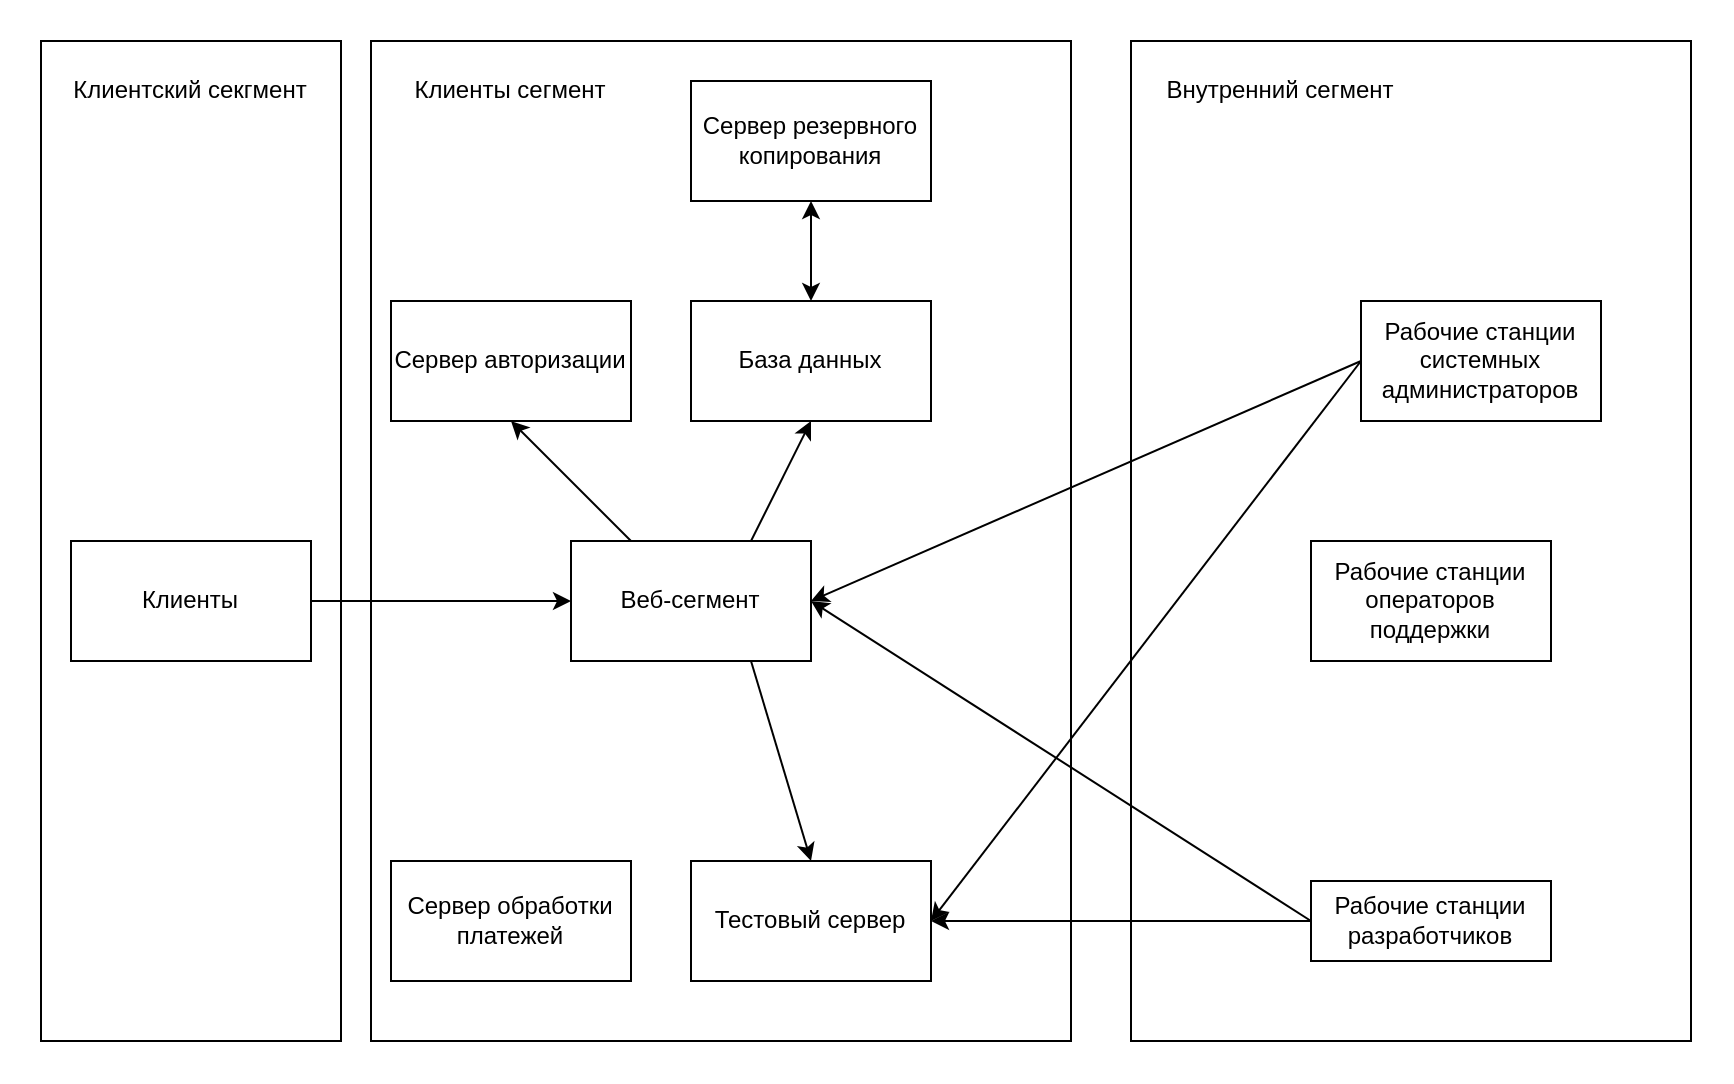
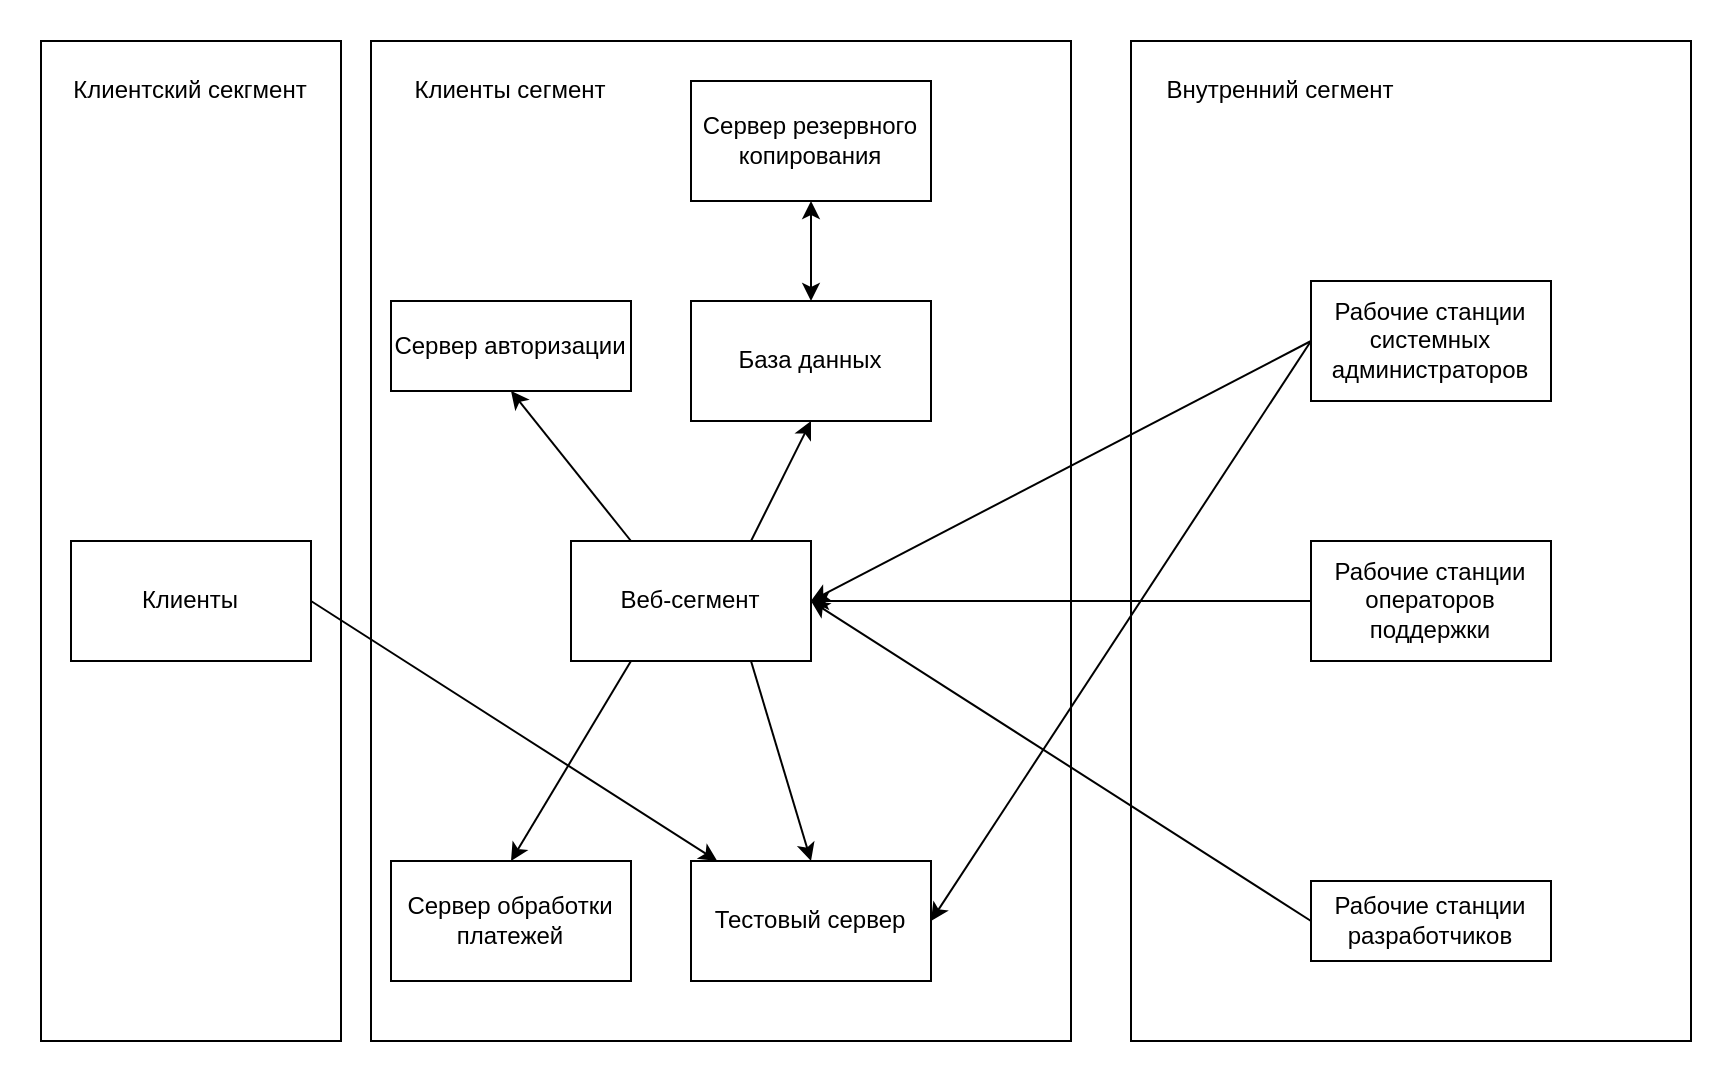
node "Сервер авторизации": size 240x120 -> 240x90
node "Рабочие станции системных администраторов": moved (1481, 361) -> (1431, 341)
edge "Клиенты" -> "Веб-сегмент": now "Клиенты" -> "Тестовый сервер"
edge "Рабочие станции операторов поддержки" -> "Веб-сегмент": added
edge "Веб-сегмент" -> "Сервер обработки платежей": added
edge "Рабочие станции разработчиков" -> "Тестовый сервер": removed
